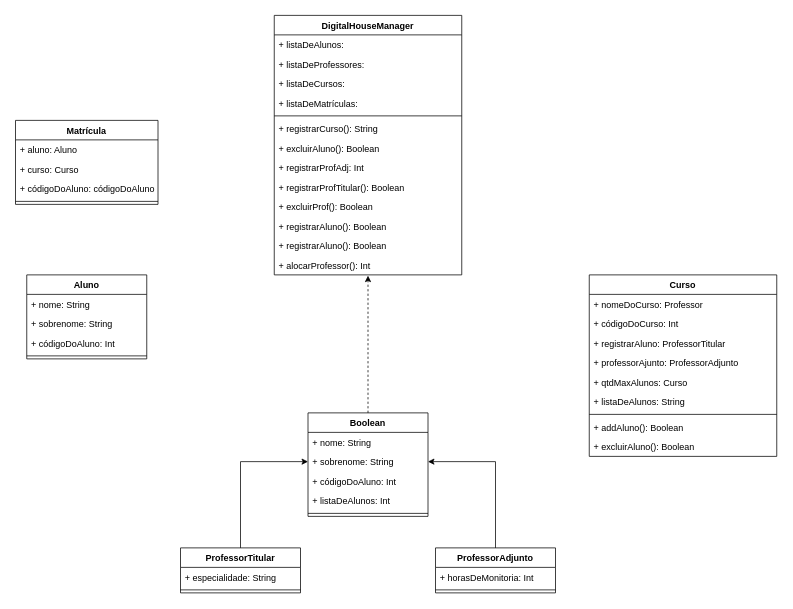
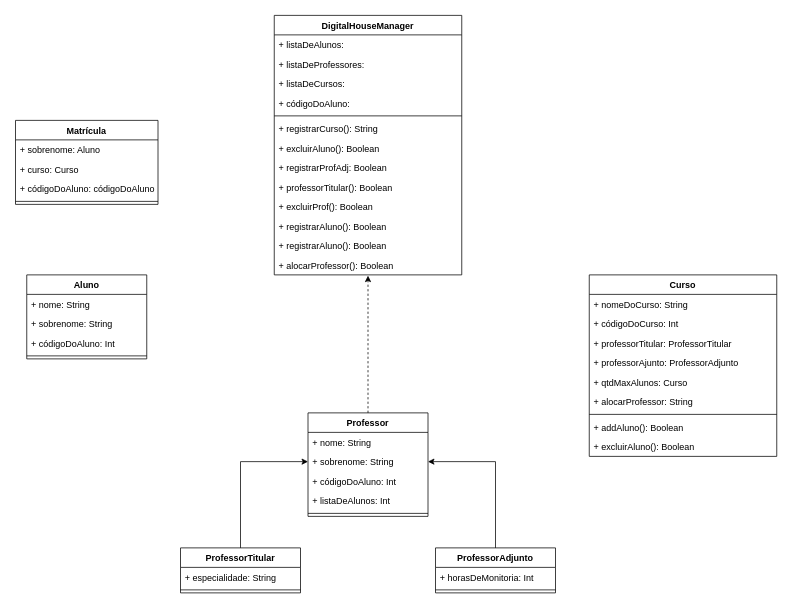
node "+ listaDeMatrículas:": label "+ listaDeMatrículas:" -> "+ códigoDoAluno:"
node "+ aluno: Aluno": label "+ aluno: Aluno" -> "+ sobrenome: Aluno"
node "+ registrarProfAdj: Int": label "+ registrarProfAdj: Int" -> "+ registrarProfAdj: Boolean"
node "+ registrarProfTitular(): Boolean": label "+ registrarProfTitular(): Boolean" -> "+ professorTitular(): Boolean"
node "+ alocarProfessor(): Int": label "+ alocarProfessor(): Int" -> "+ alocarProfessor(): Boolean"
node "+ nomeDoCurso: Professor": label "+ nomeDoCurso: Professor" -> "+ nomeDoCurso: String"
node "+ registrarAluno: ProfessorTitular": label "+ registrarAluno: ProfessorTitular" -> "+ professorTitular: ProfessorTitular"
node "+ listaDeAlunos: String": label "+ listaDeAlunos: String" -> "+ alocarProfessor: String"
node "Boolean": label "Boolean" -> "Professor"
